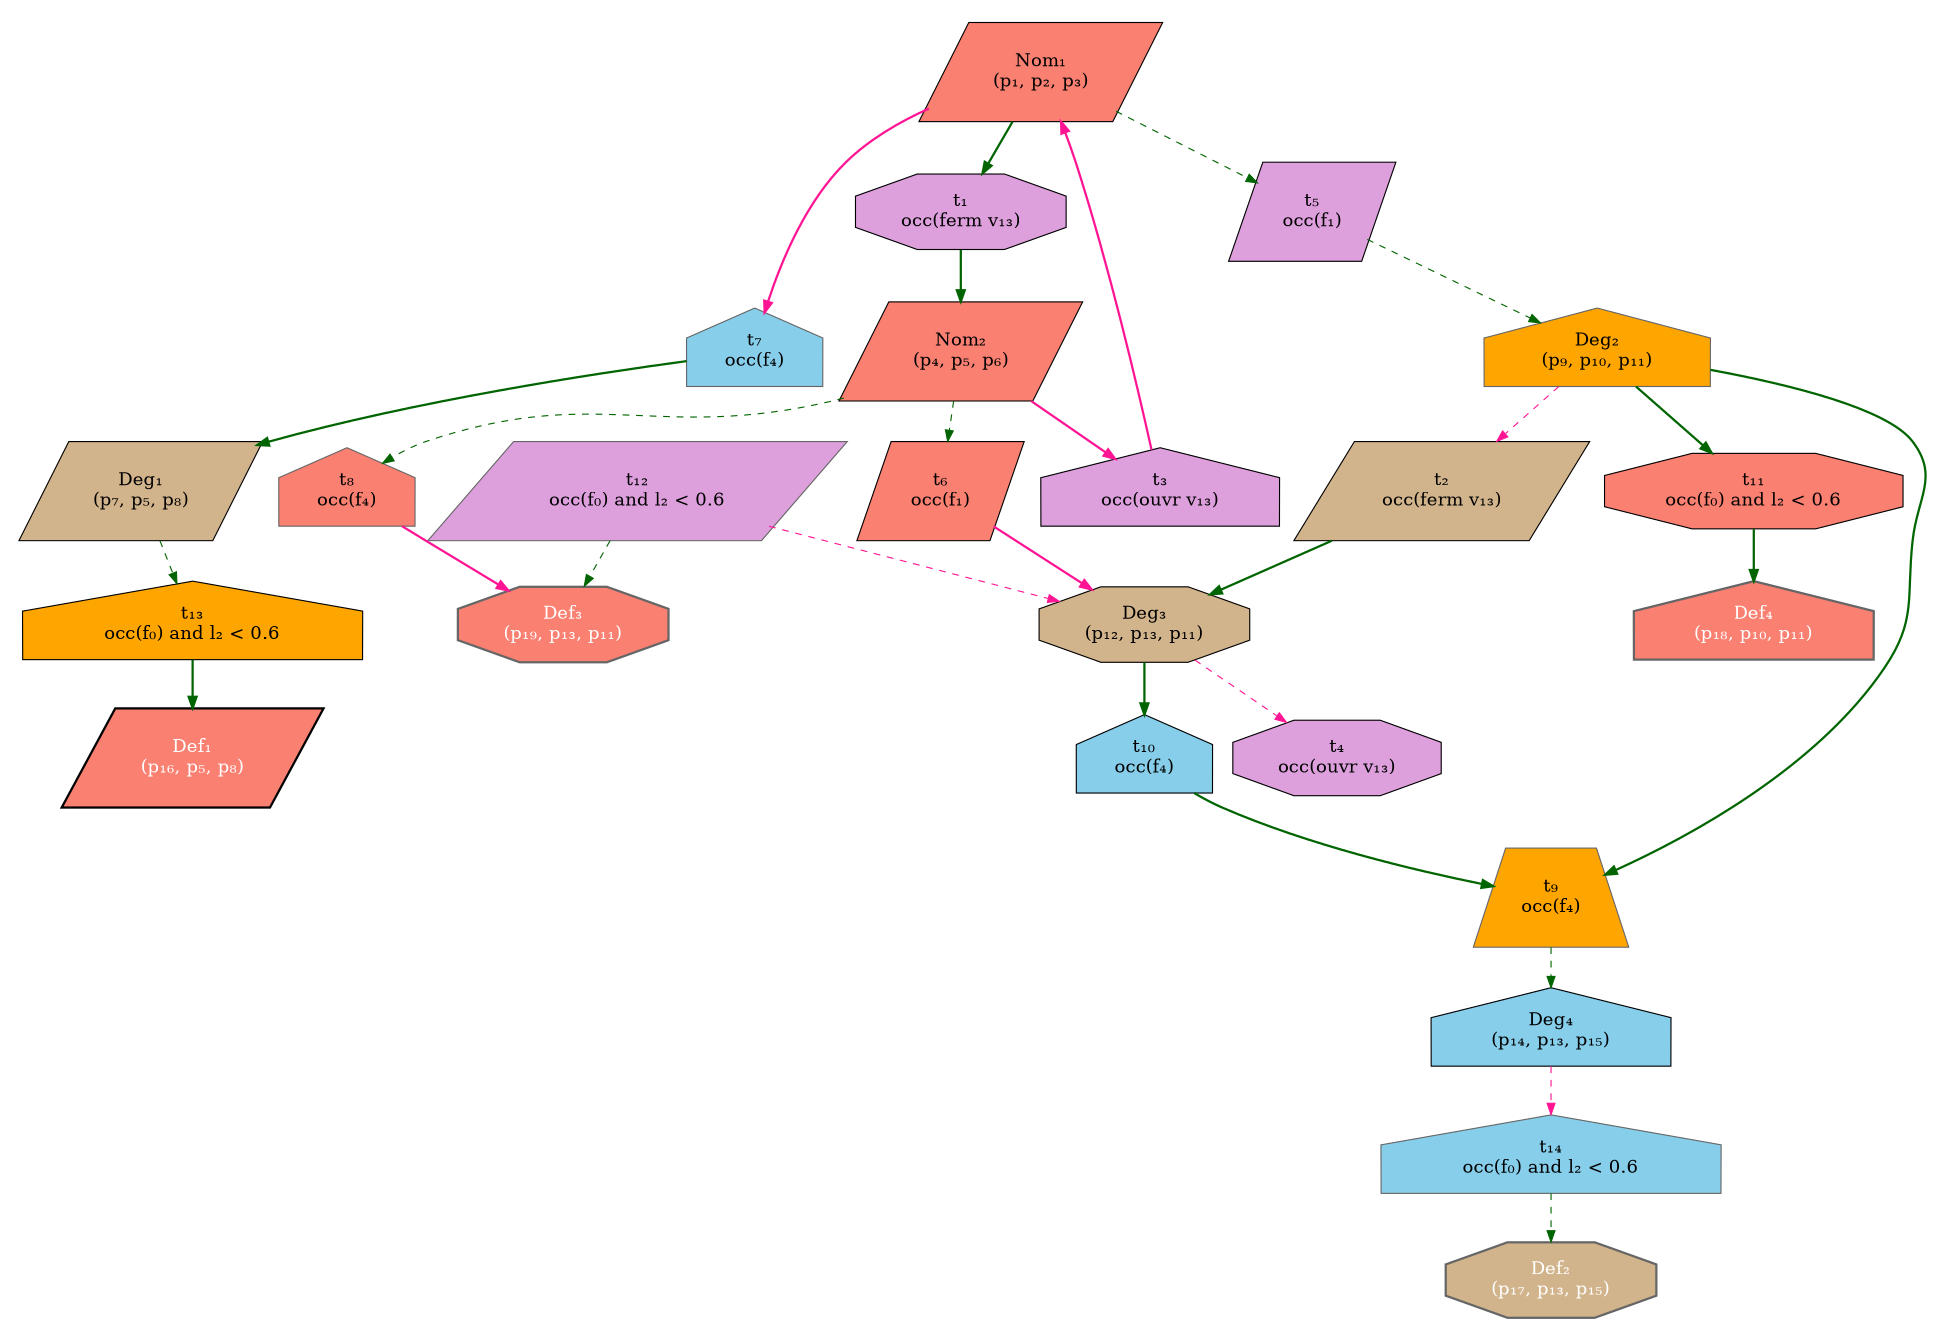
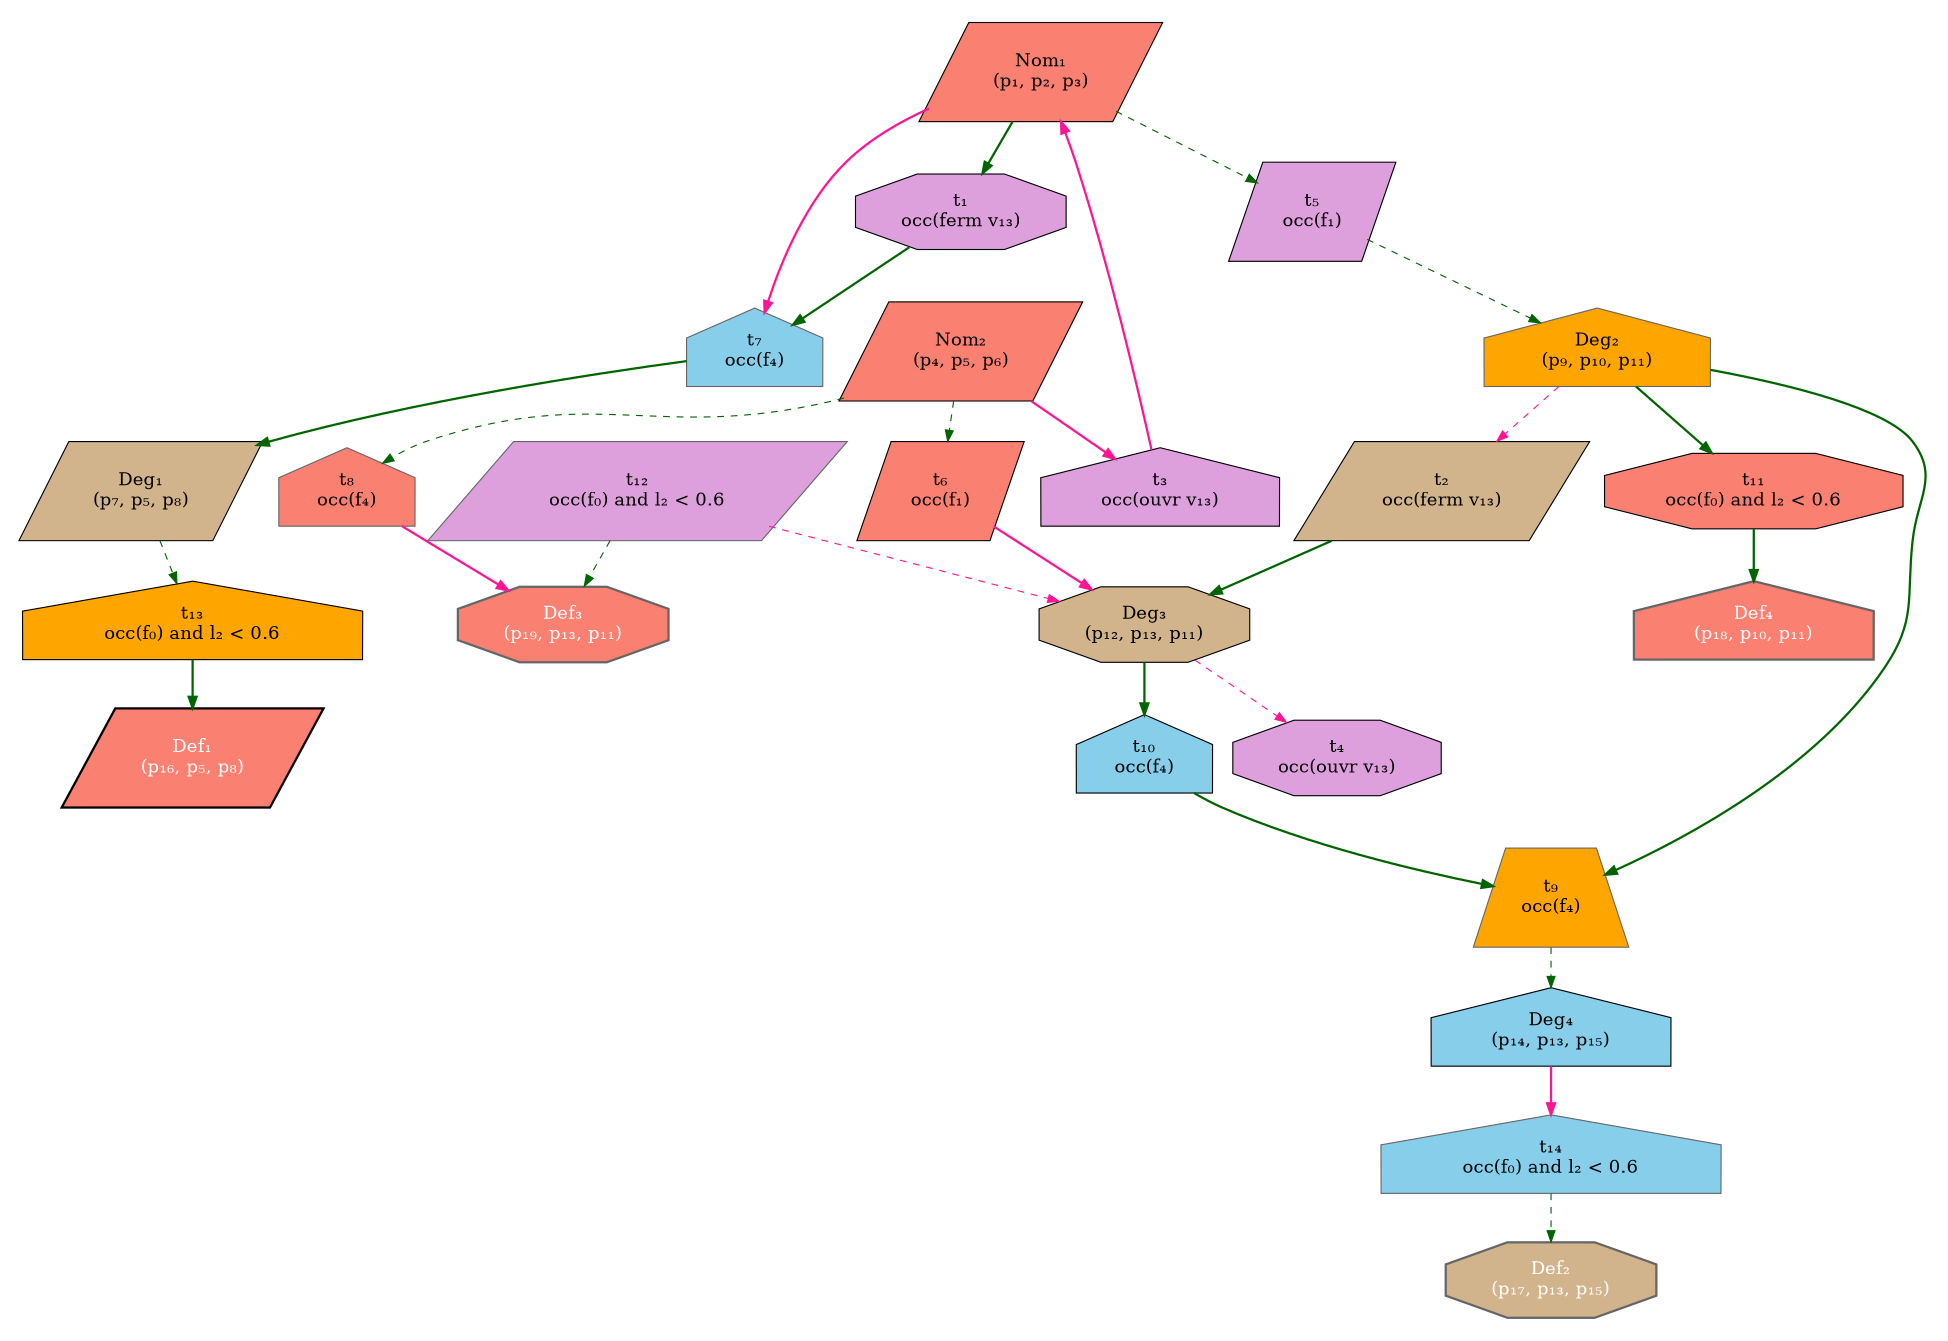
edge "t₁ occ(ferm v₁₃)" -> "Nom₂ (p₄, p₅, p₆)": now "t₁ occ(ferm v₁₃)" -> "t₇ occ(f₄)"
edge "Deg₄ (p₁₄, p₁₃, p₁₅)" -> "t₁₄ occ(f₀) and l₂ < 0.6": style dashed -> bold
